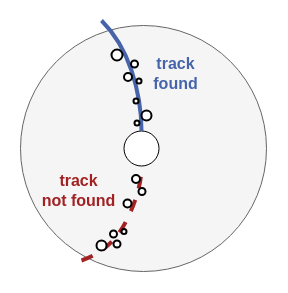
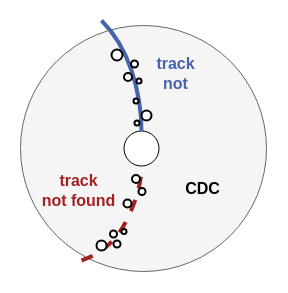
node "track found": label "track found" -> "track not"
node "CDC": added
